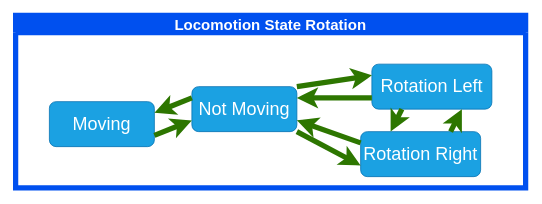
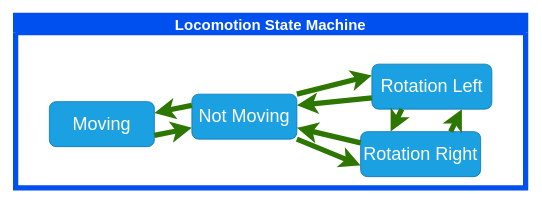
node "Locomotion State Rotation": label "Locomotion State Rotation" -> "Locomotion State Machine"
node "Not Moving": moved (244, 109) -> (244, 117)
